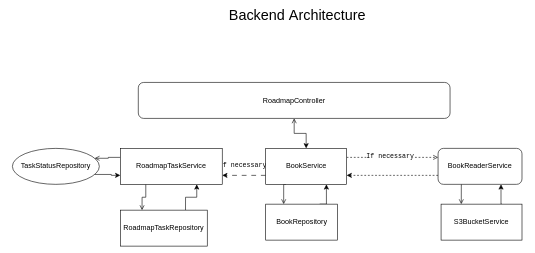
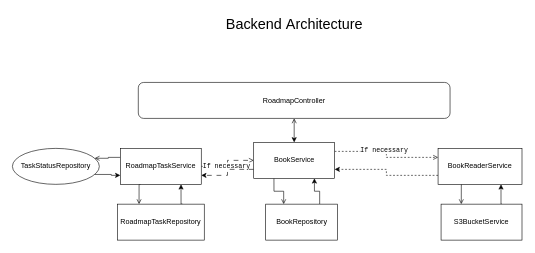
node "Backend Architecture": moved (297, 15) -> (294, 24)
node "RoadmapTaskService": size 102x36 -> 81x36
node "BookService": moved (306, 167) -> (294, 161)
node "BookReaderService": shape rounded rectangle -> rectangle
node "RoadmapTaskRepository": moved (164, 228) -> (161, 222)
